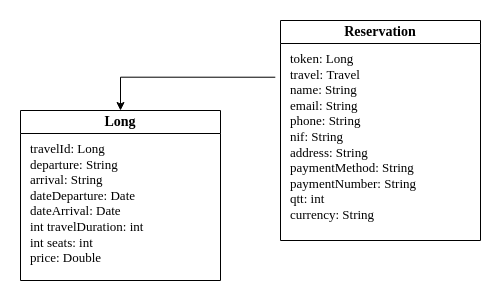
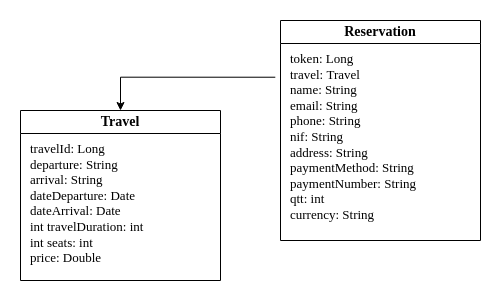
node "Long": label "Long" -> "Travel"
